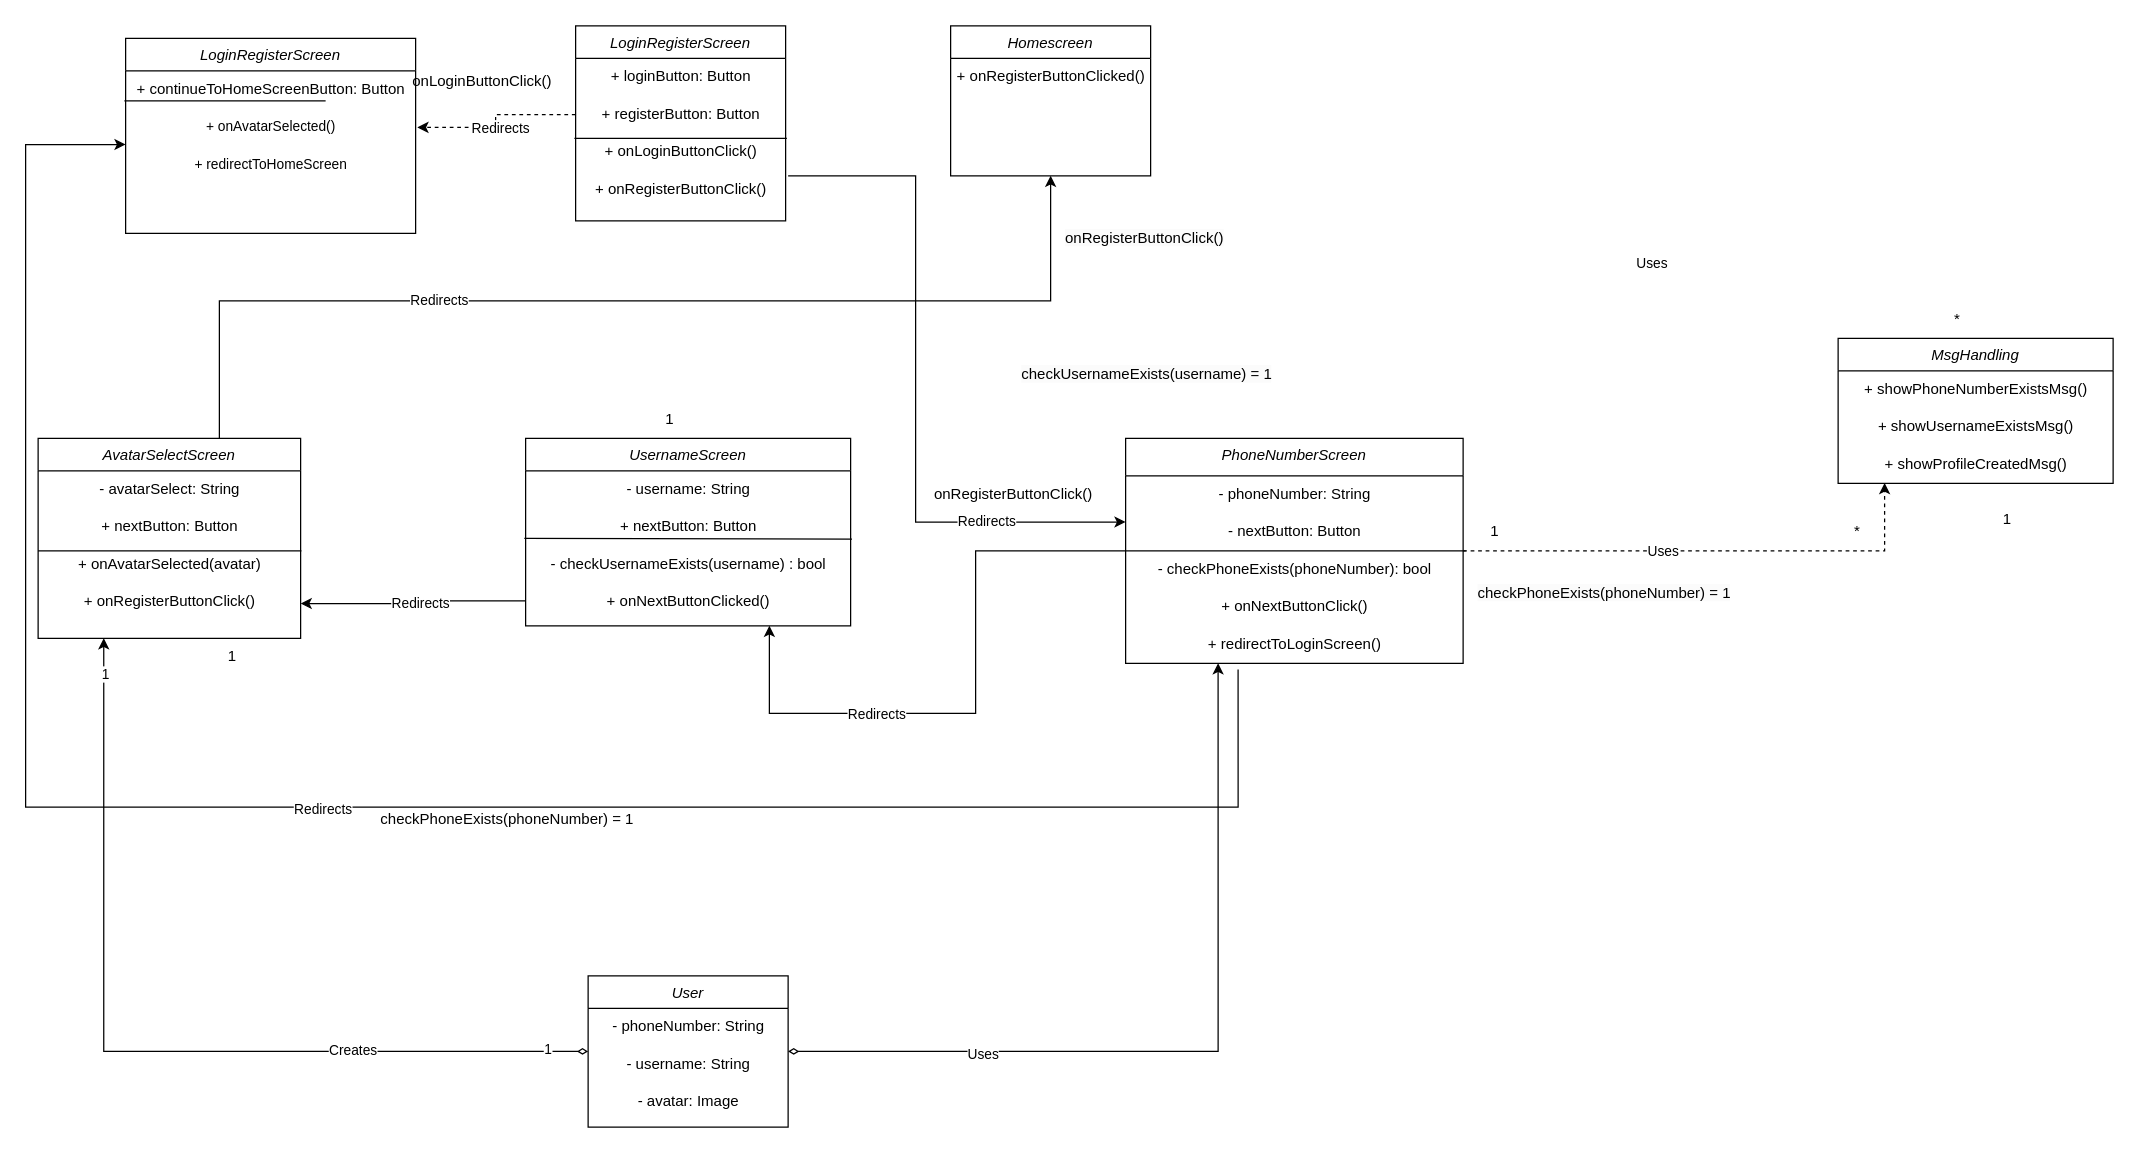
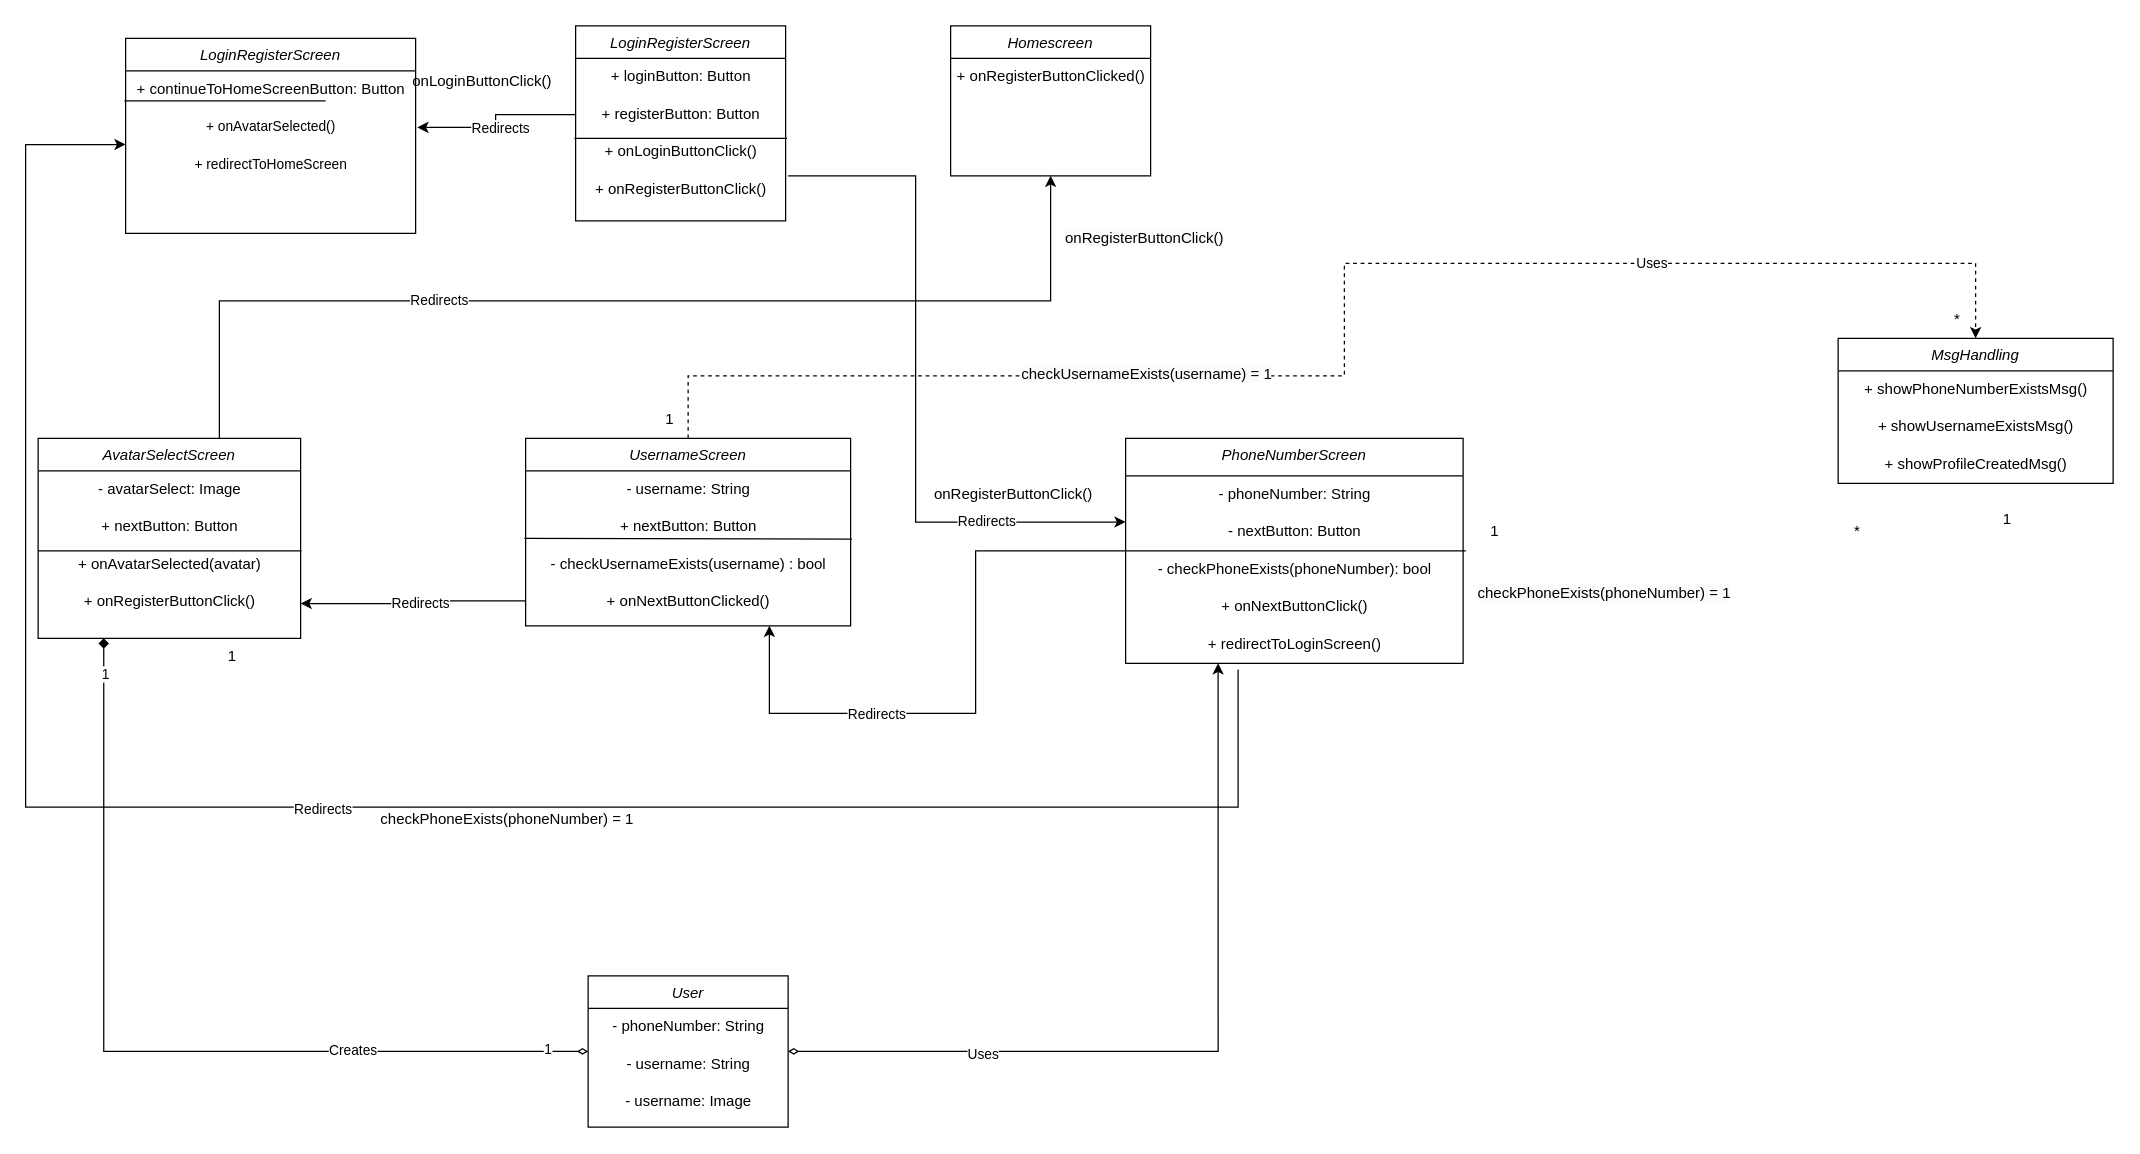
edge "+ registerButton: Button" -> "+ onAvatarSelected()": style dashed -> solid
edge "UsernameScreen" -> "MsgHandling": added
node "- avatarSelect: String": label "- avatarSelect: String" -> "- avatarSelect: Image"
edge "PhoneNumberScreen" -> "+ showProfileCreatedMsg()": removed, label "Uses"
edge "AvatarSelectScreen" -- "User": arrowhead classic -> diamond
node "- avatar: Image": label "- avatar: Image" -> "- username: Image"
